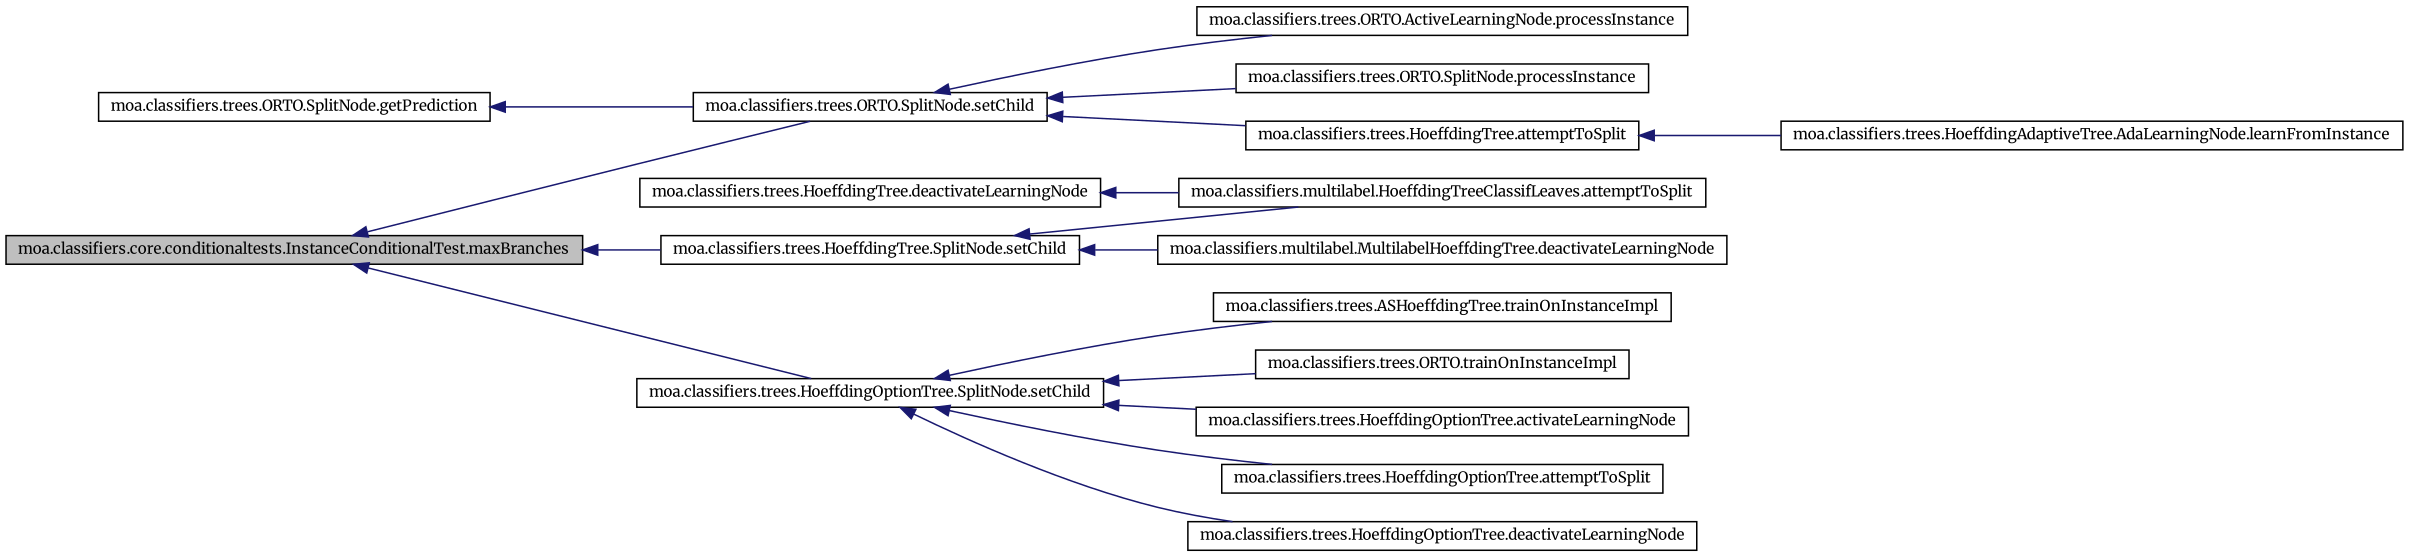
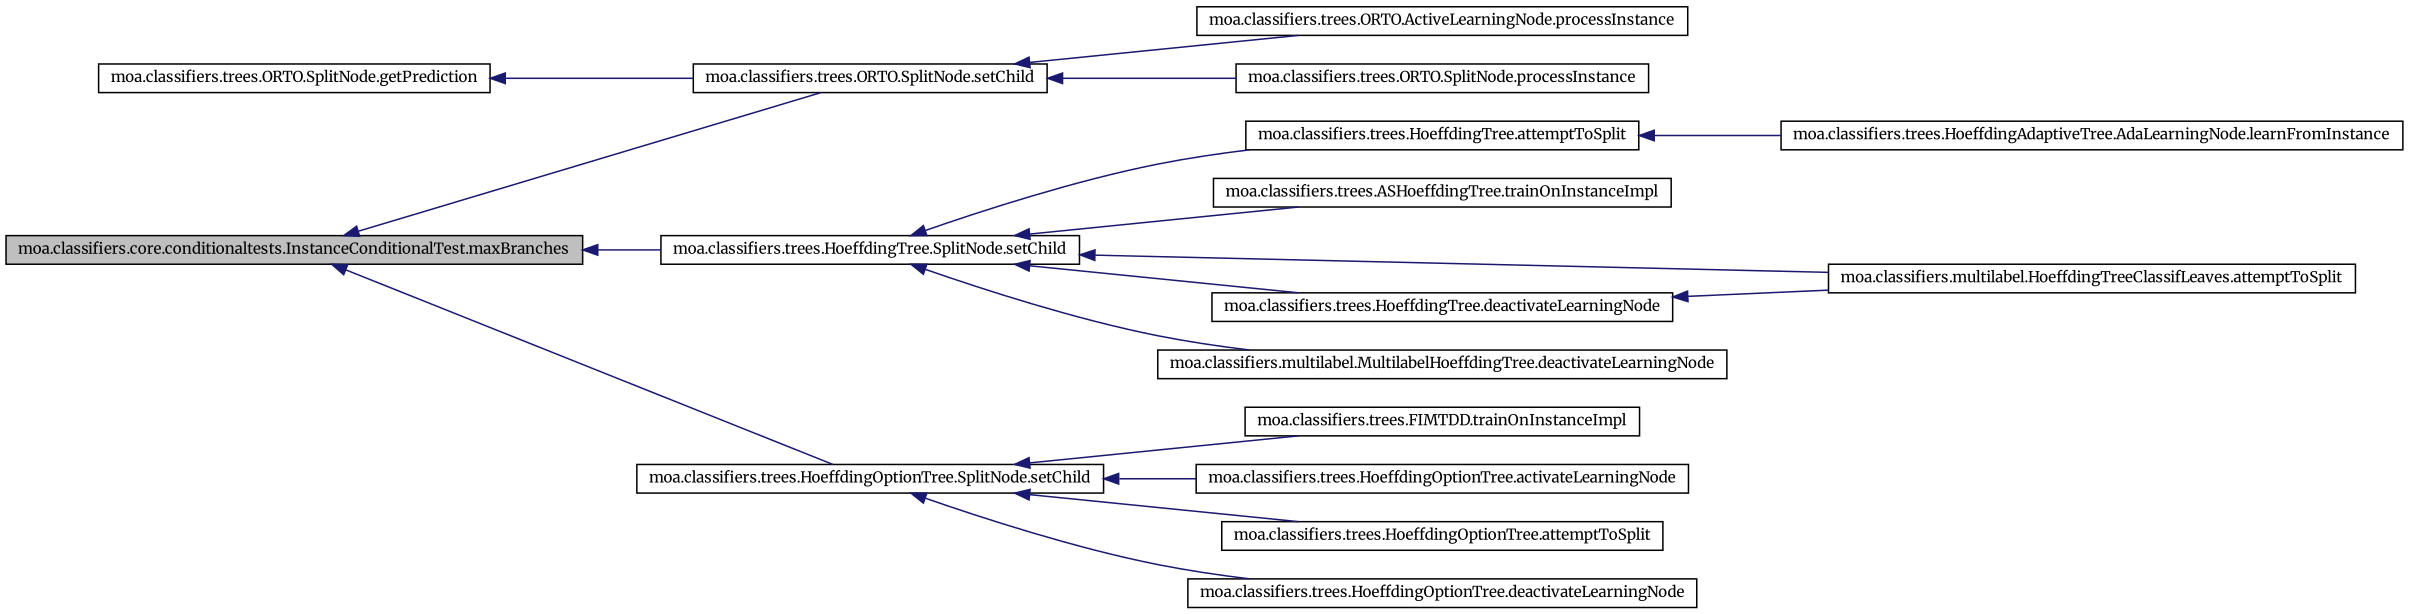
edge "moa.classifiers.trees.HoeffdingTree.attemptToSplit" -> "moa.classifiers.trees.ORTO.SplitNode.setChild": now "moa.classifiers.trees.HoeffdingTree.attemptToSplit" -> "moa.classifiers.trees.HoeffdingTree.SplitNode.setChild"
edge "moa.classifiers.trees.HoeffdingTree.deactivateLearningNode" -> "moa.classifiers.trees.HoeffdingTree.SplitNode.setChild": added
edge "moa.classifiers.trees.ASHoeffdingTree.trainOnInstanceImpl" -> "moa.classifiers.trees.HoeffdingOptionTree.SplitNode.setChild": now "moa.classifiers.trees.ASHoeffdingTree.trainOnInstanceImpl" -> "moa.classifiers.trees.HoeffdingTree.SplitNode.setChild"
node "moa.classifiers.trees.ORTO.trainOnInstanceImpl": label "moa.classifiers.trees.ORTO.trainOnInstanceImpl" -> "moa.classifiers.trees.FIMTDD.trainOnInstanceImpl"
